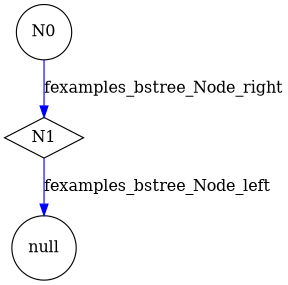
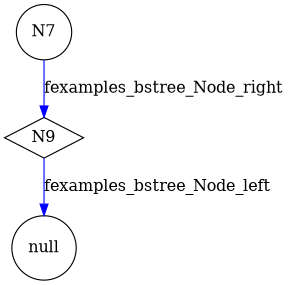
node "N0": label "N0" -> "N7"
node "N1": label "N1" -> "N9"
